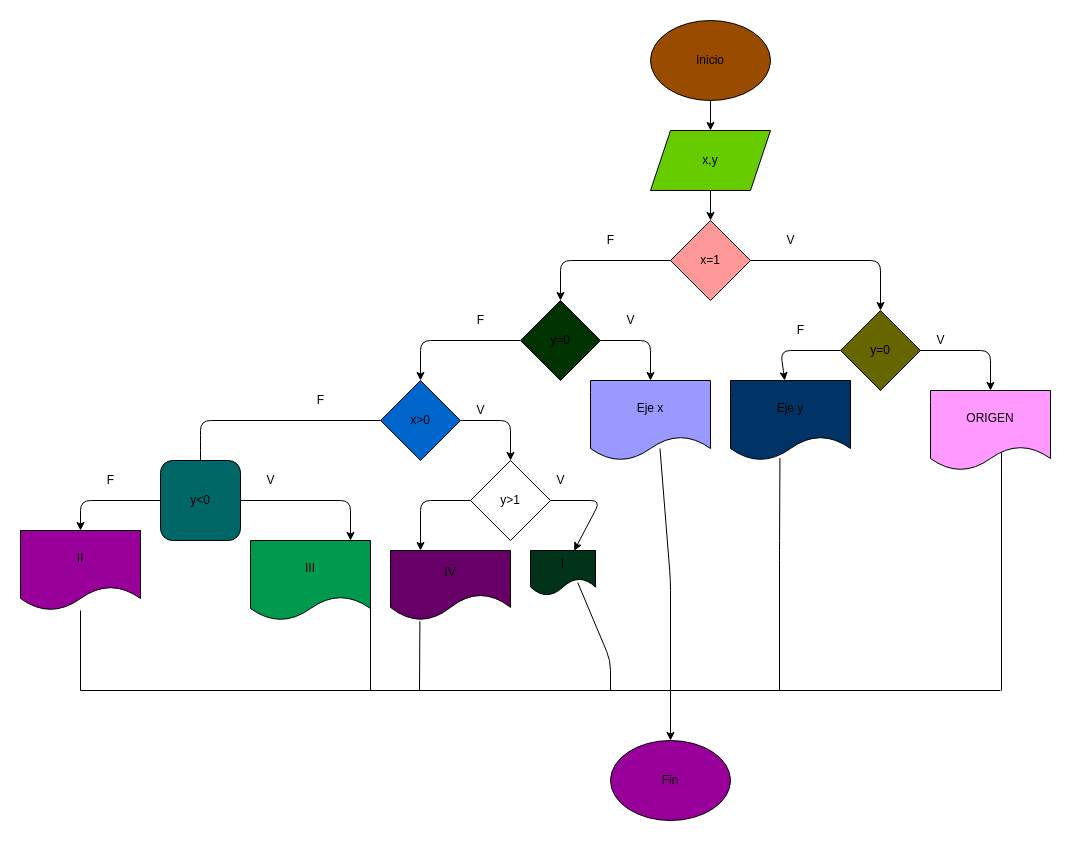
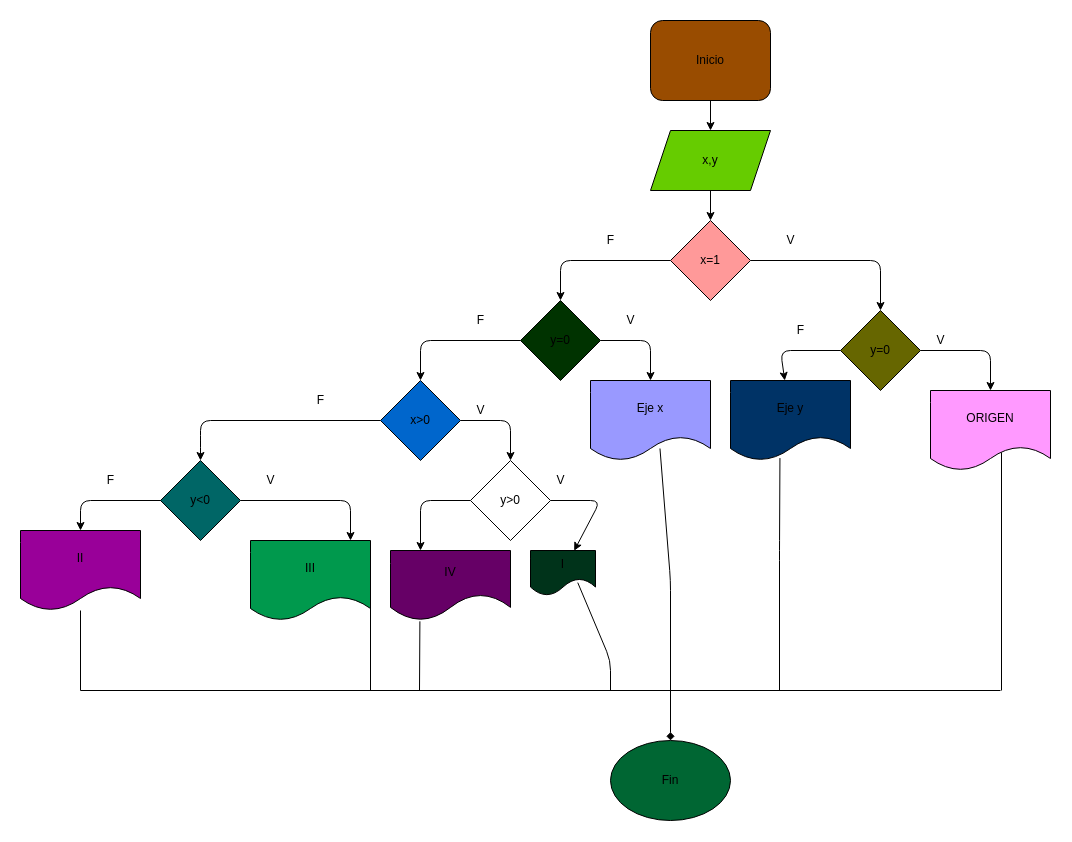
node "Inicio": shape ellipse -> rounded rectangle
edge "x>0" -- "y<0": arrowhead none -> classic
node "y<0": shape rounded rectangle -> diamond
node "y>1": label "y>1" -> "y>0"
edge "Eje x" -> "Fin": arrowhead classic -> diamond
node "Fin": fillcolor #990099 -> #006633
